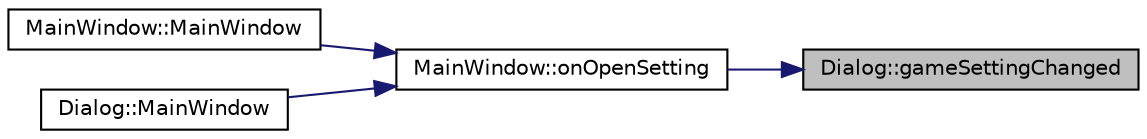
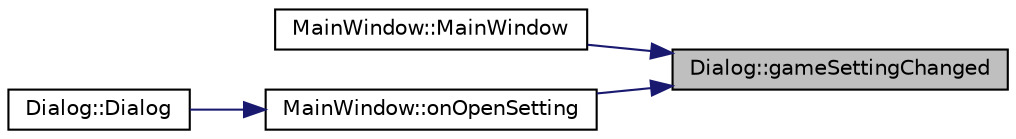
edge "MainWindow::MainWindow" -> "MainWindow::onOpenSetting": now "MainWindow::MainWindow" -> "Dialog::gameSettingChanged"
node "Dialog::MainWindow": label "Dialog::MainWindow" -> "Dialog::Dialog"
